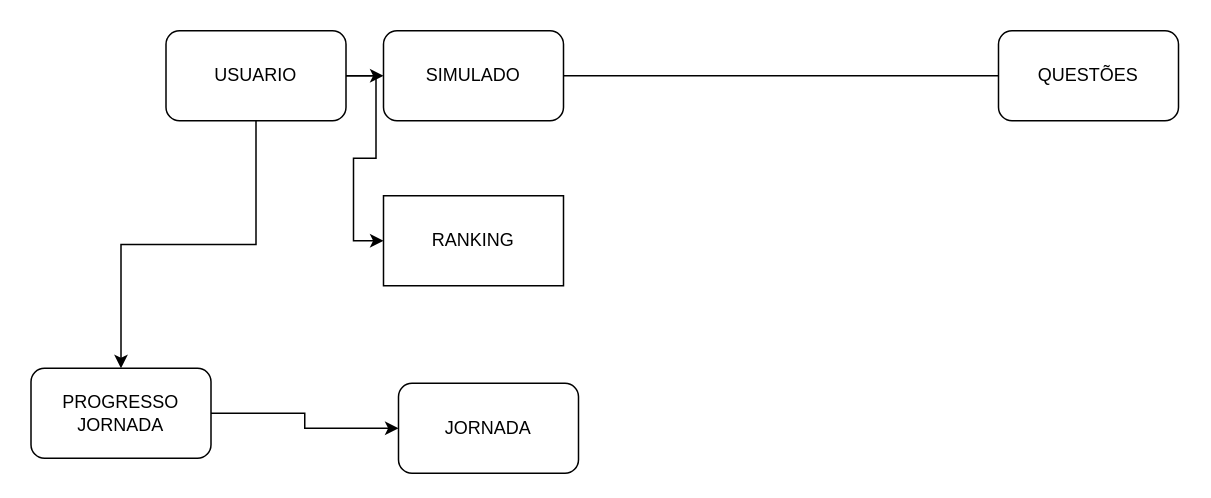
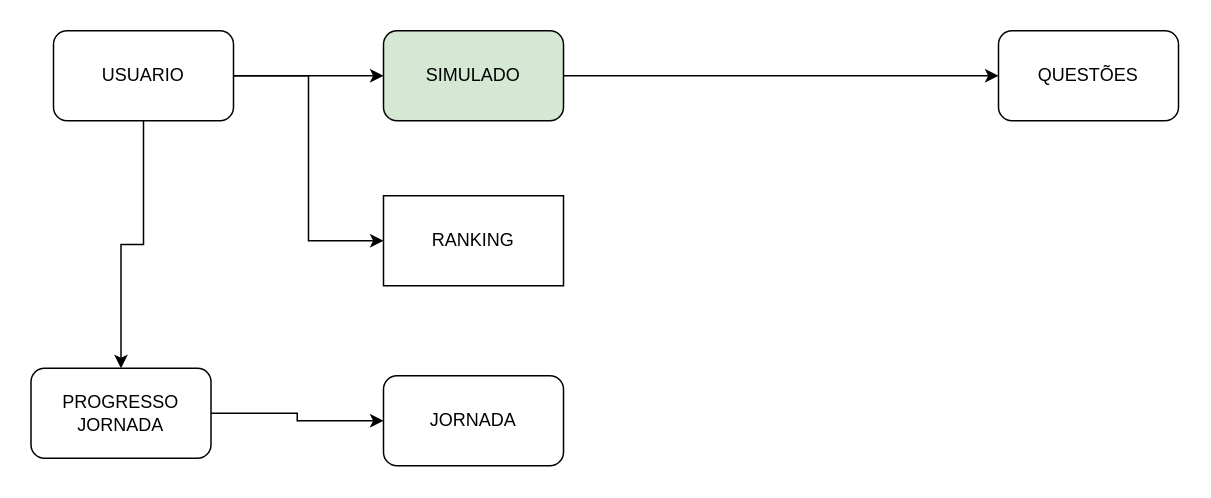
node "USUARIO": moved (256, 76) -> (143, 76)
node "SIMULADO": fillcolor #ffffff -> #d5e8d4
edge "SIMULADO" -- "QUESTÕES": arrowhead none -> classic
node "JORNADA": moved (488, 428) -> (473, 421)
